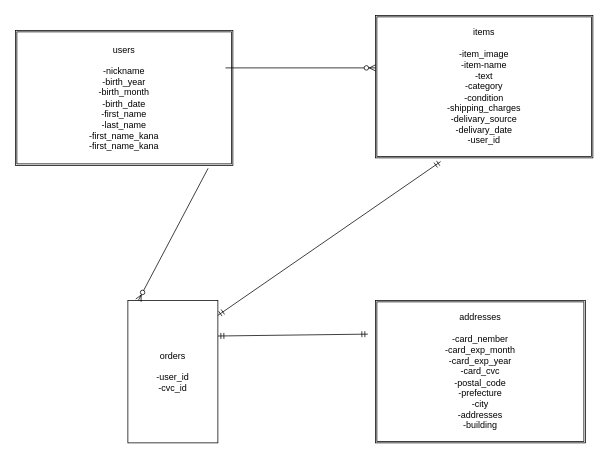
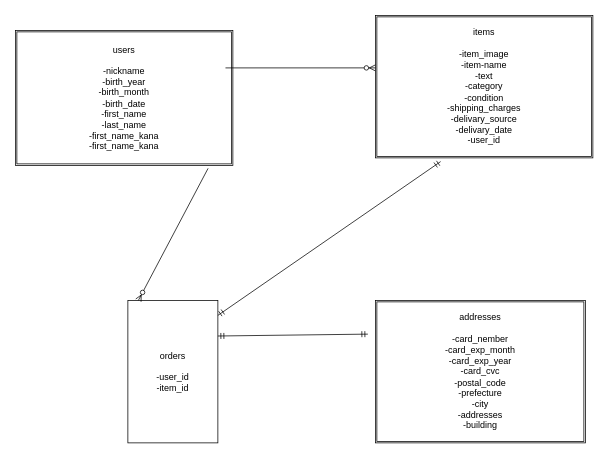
node "orders -user_id -cvc_id": label "orders -user_id -cvc_id" -> "orders -user_id -item_id"
